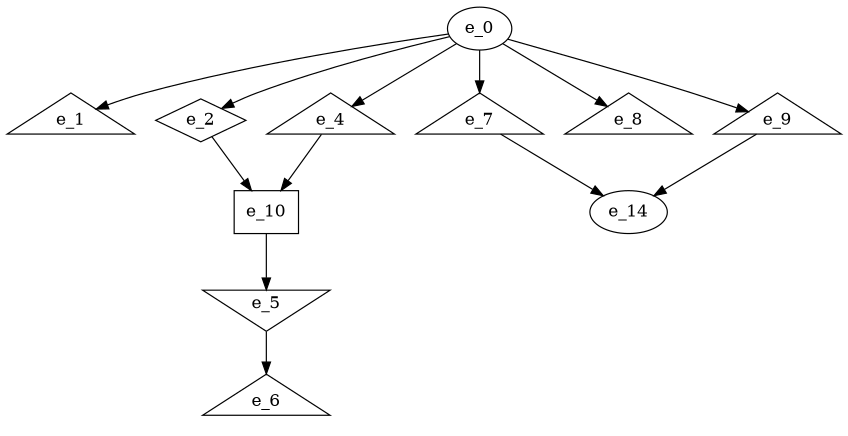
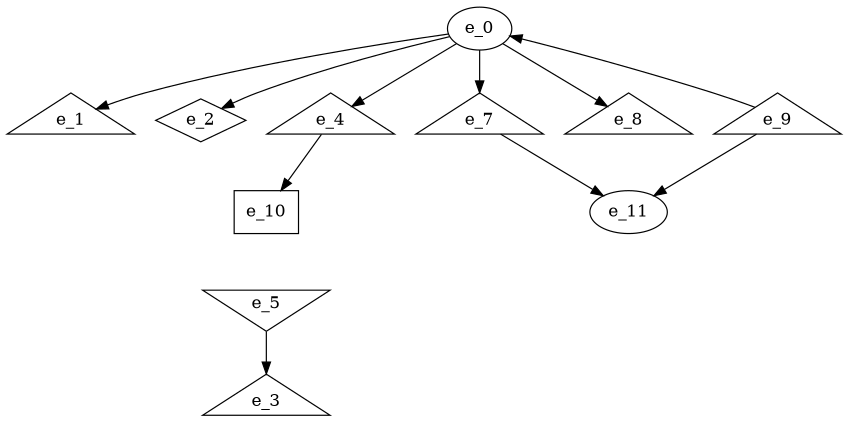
edge "e_0" -> "e_9": reversed
edge "e_2" -> "e_10": removed
node "e_14": label "e_14" -> "e_11"
edge "e_10" -> "e_5": removed
node "e_6": label "e_6" -> "e_3"
